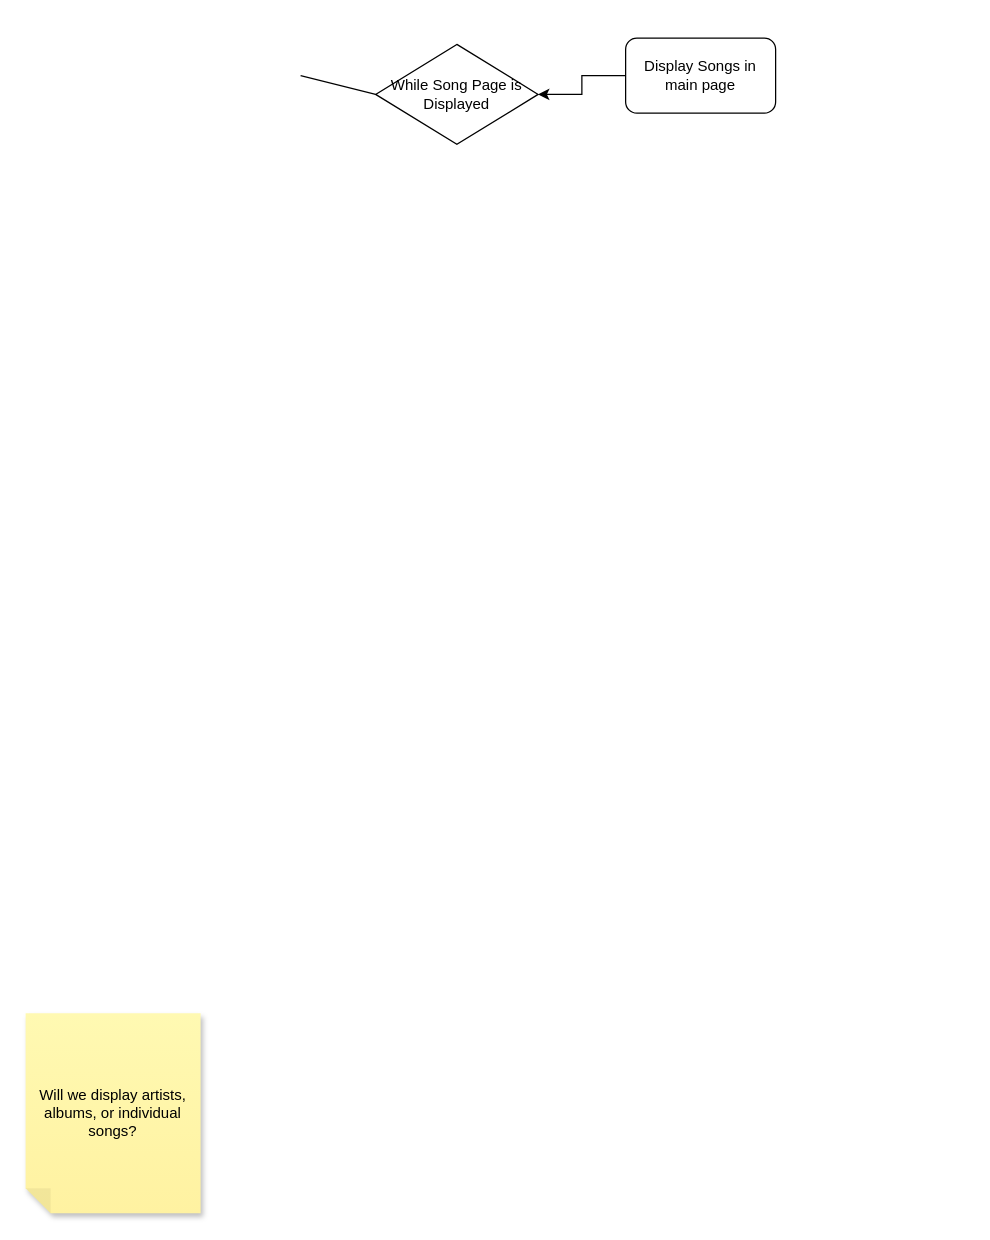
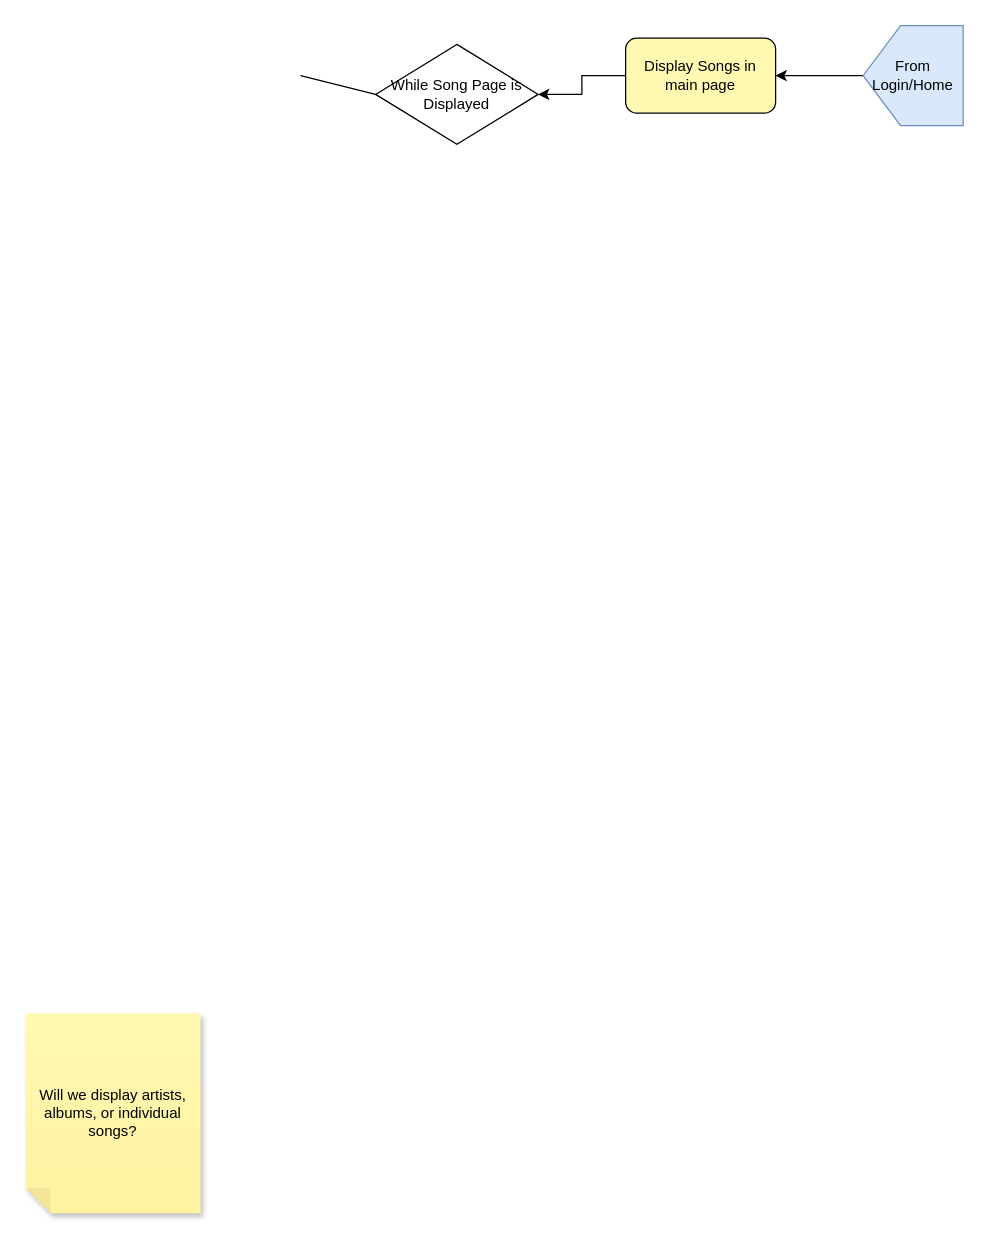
node "Display Songs in main page": fillcolor #ffffff -> #fff9b2
edge "From Login/Home" -> "Display Songs in main page": added
node "From Login/Home": added
